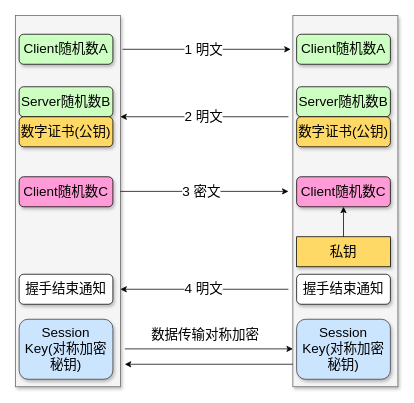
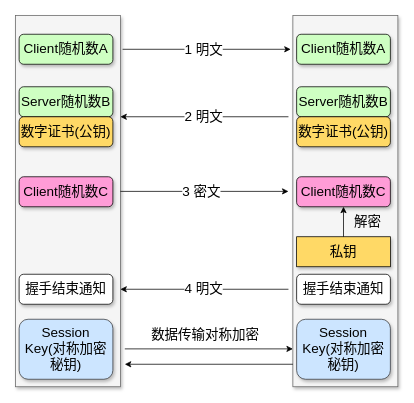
node "解密": added
